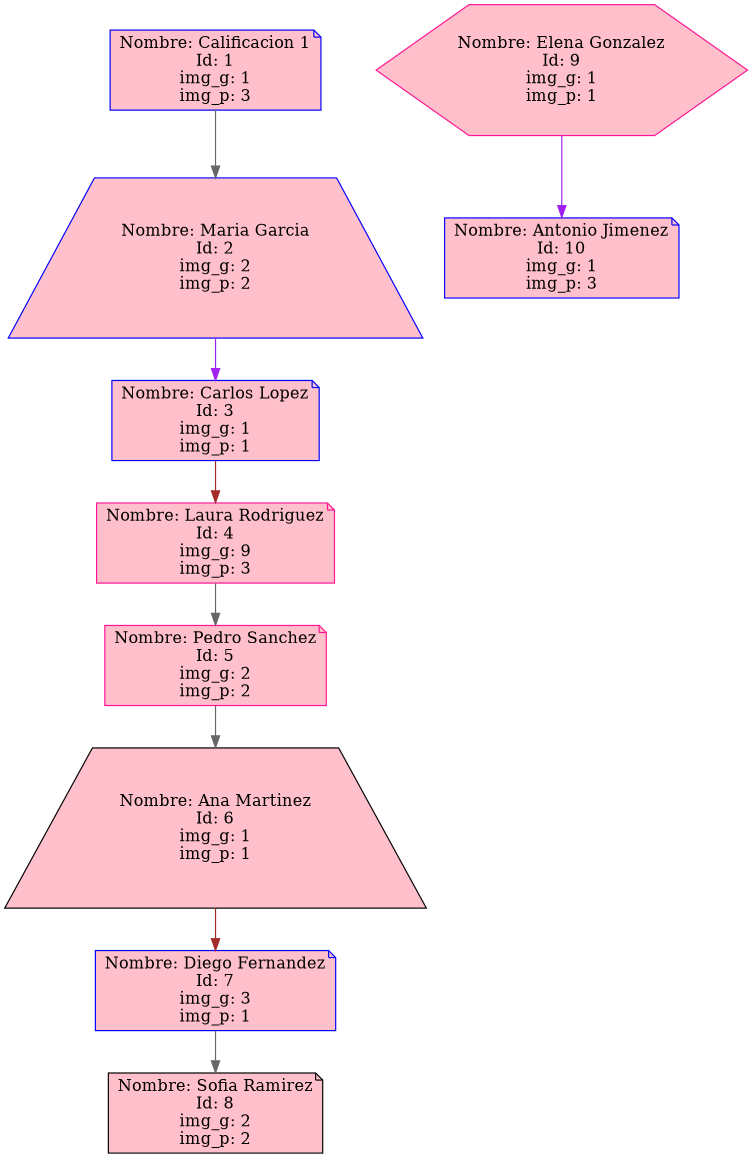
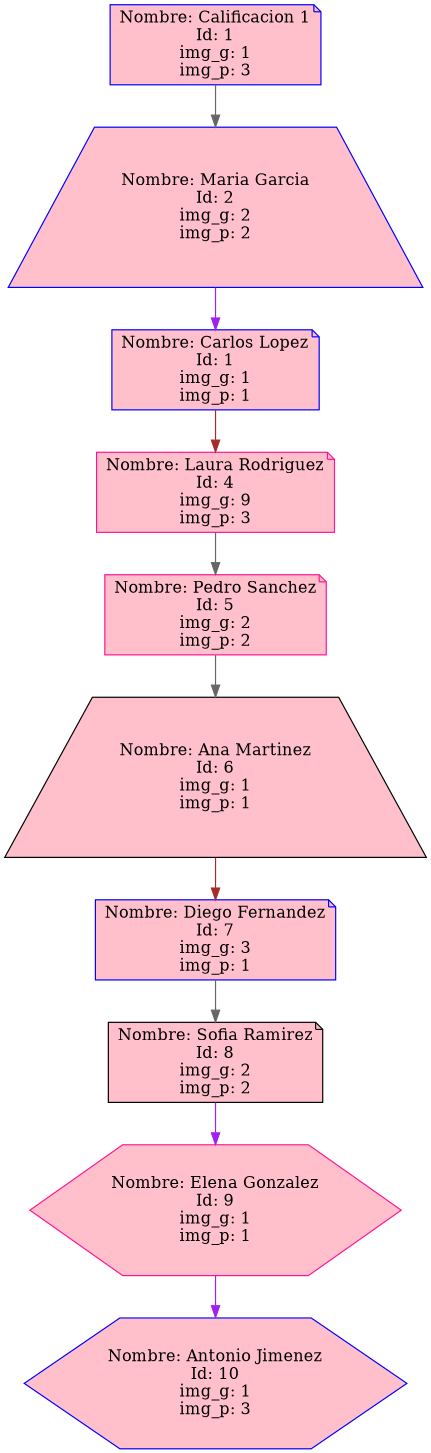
node "Nombre: Antonio Jimenez Id: 10 img_g: 1 img_p: 3": shape note -> hexagon
node "Nombre: Carlos Lopez Id: 3 img_g: 1 img_p: 1": label "Nombre: Carlos Lopez Id: 3 img_g: 1 img_p: 1" -> "Nombre: Carlos Lopez Id: 1 img_g: 1 img_p: 1"
edge "Nombre: Sofia Ramirez Id: 8 img_g: 2 img_p: 2" -> "Nombre: Elena Gonzalez Id: 9 img_g: 1 img_p: 1": added
